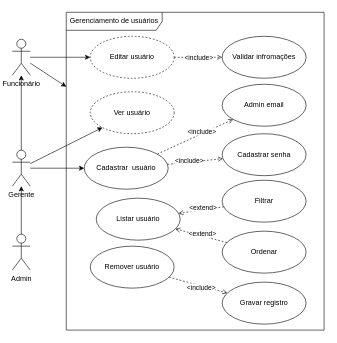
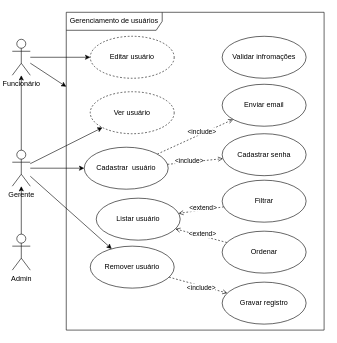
edge "Editar usuário" -> "Validar infromações": removed, label "<include>"
node "Admin email": label "Admin email" -> "Enviar email"
edge "Gerente" -> "Remover usuário": added
